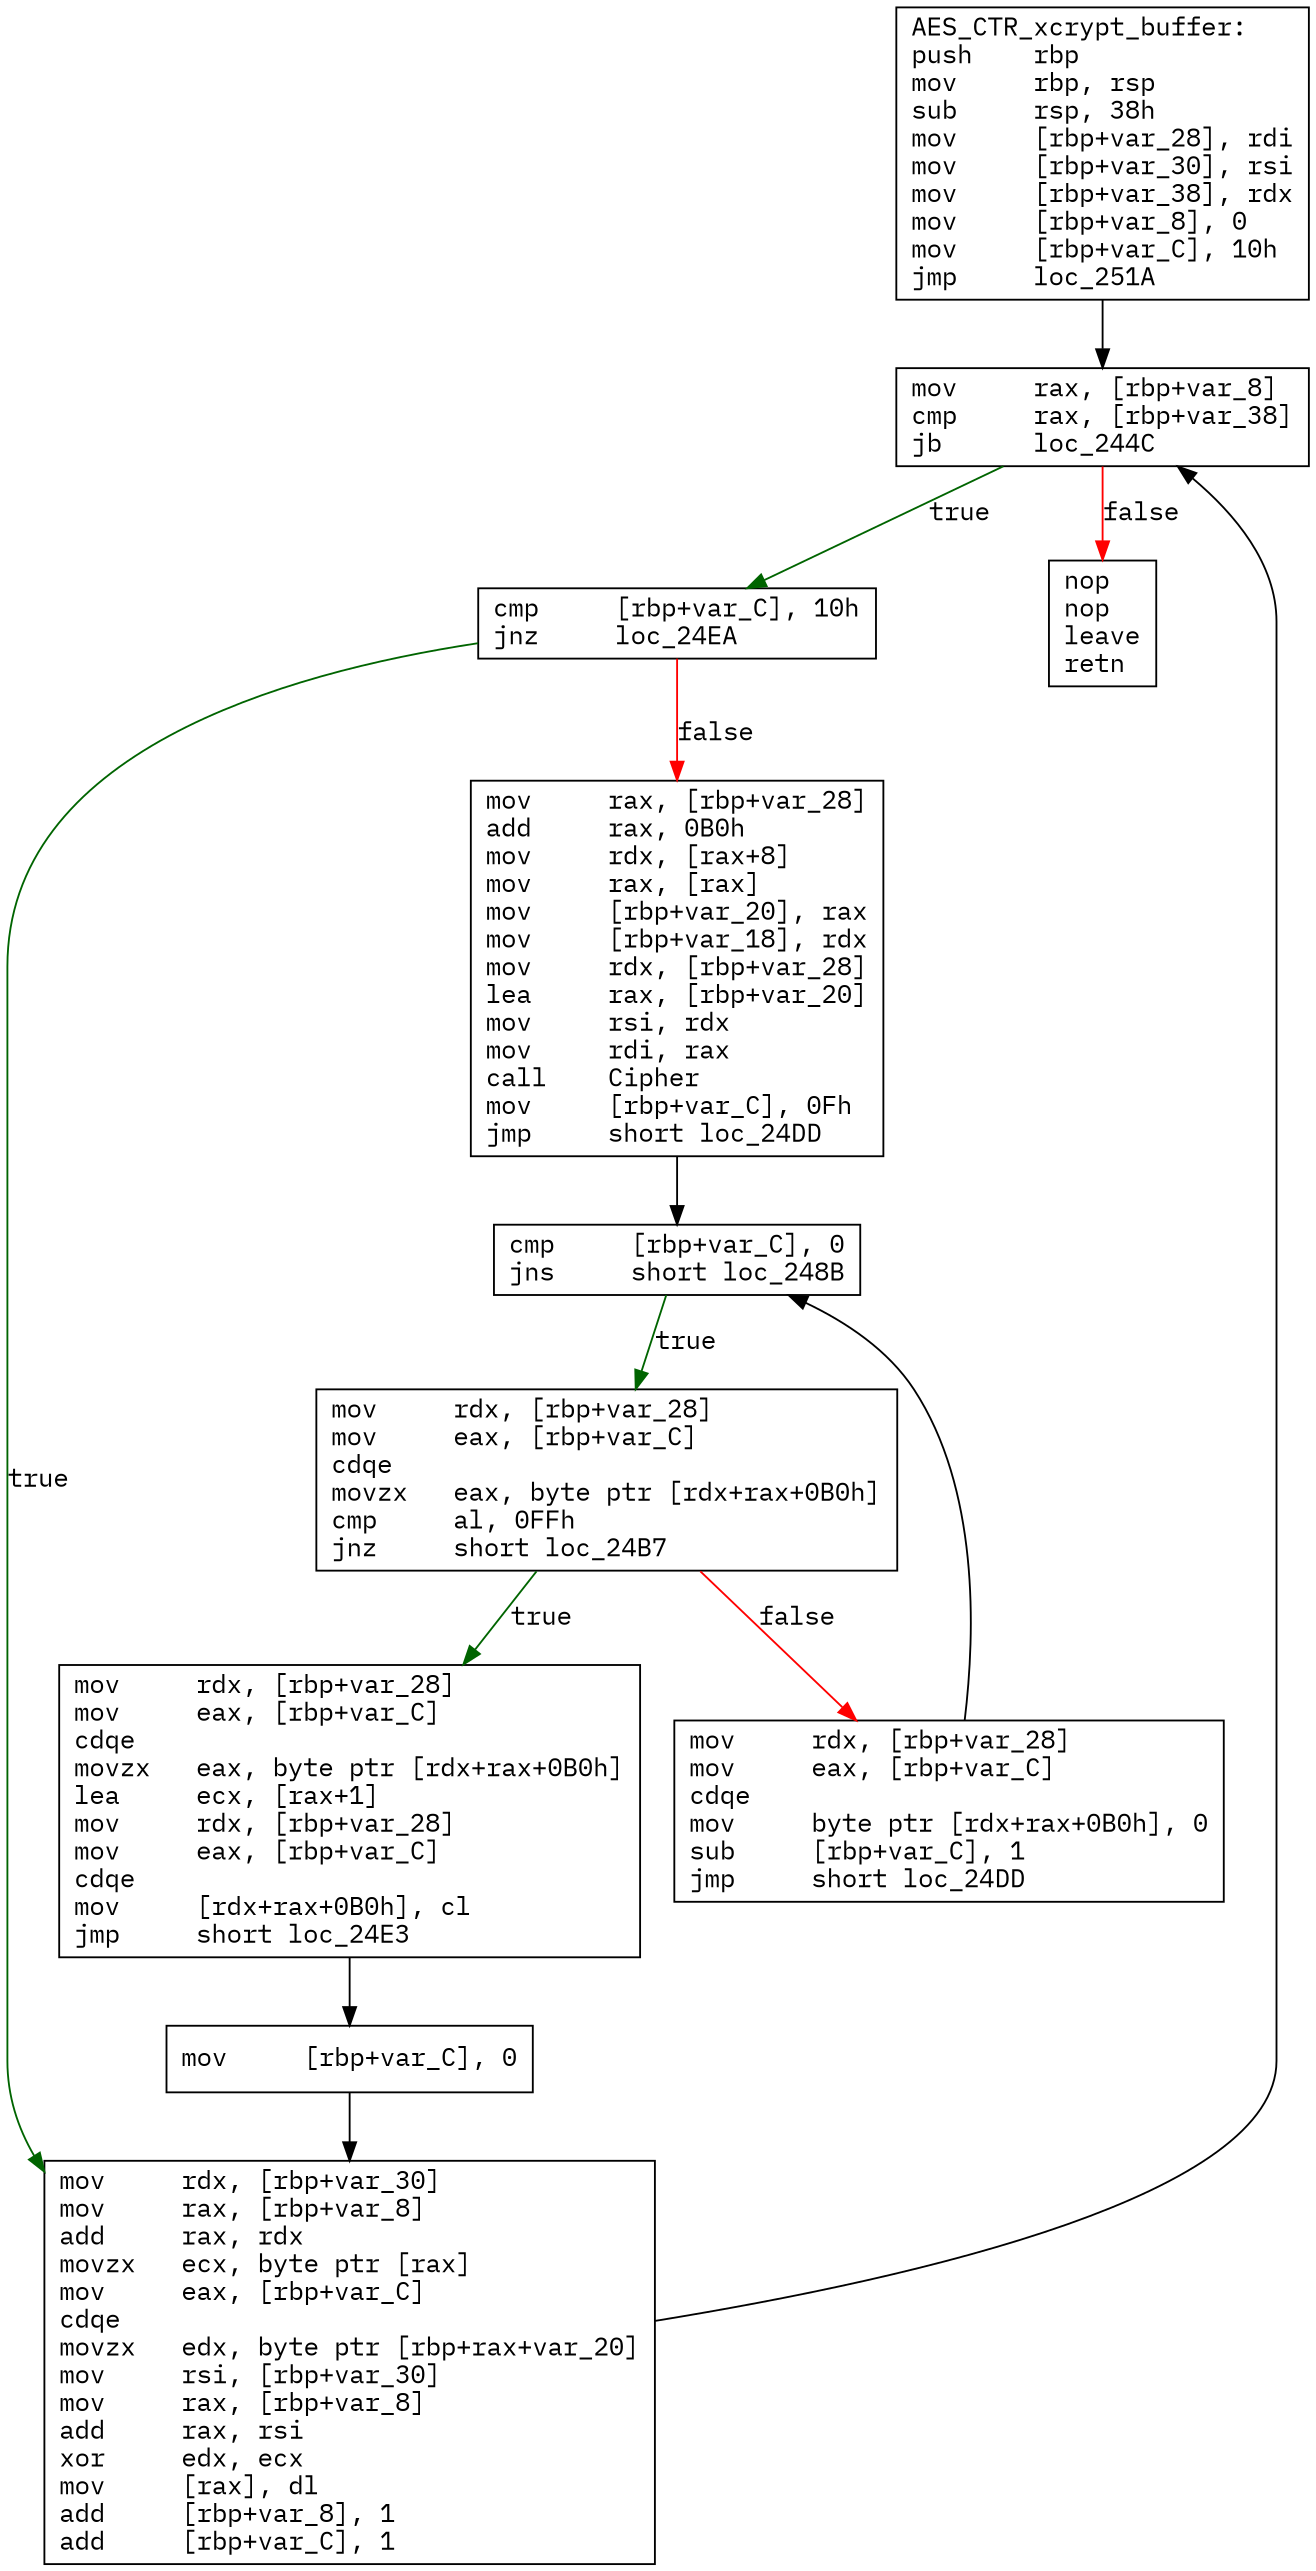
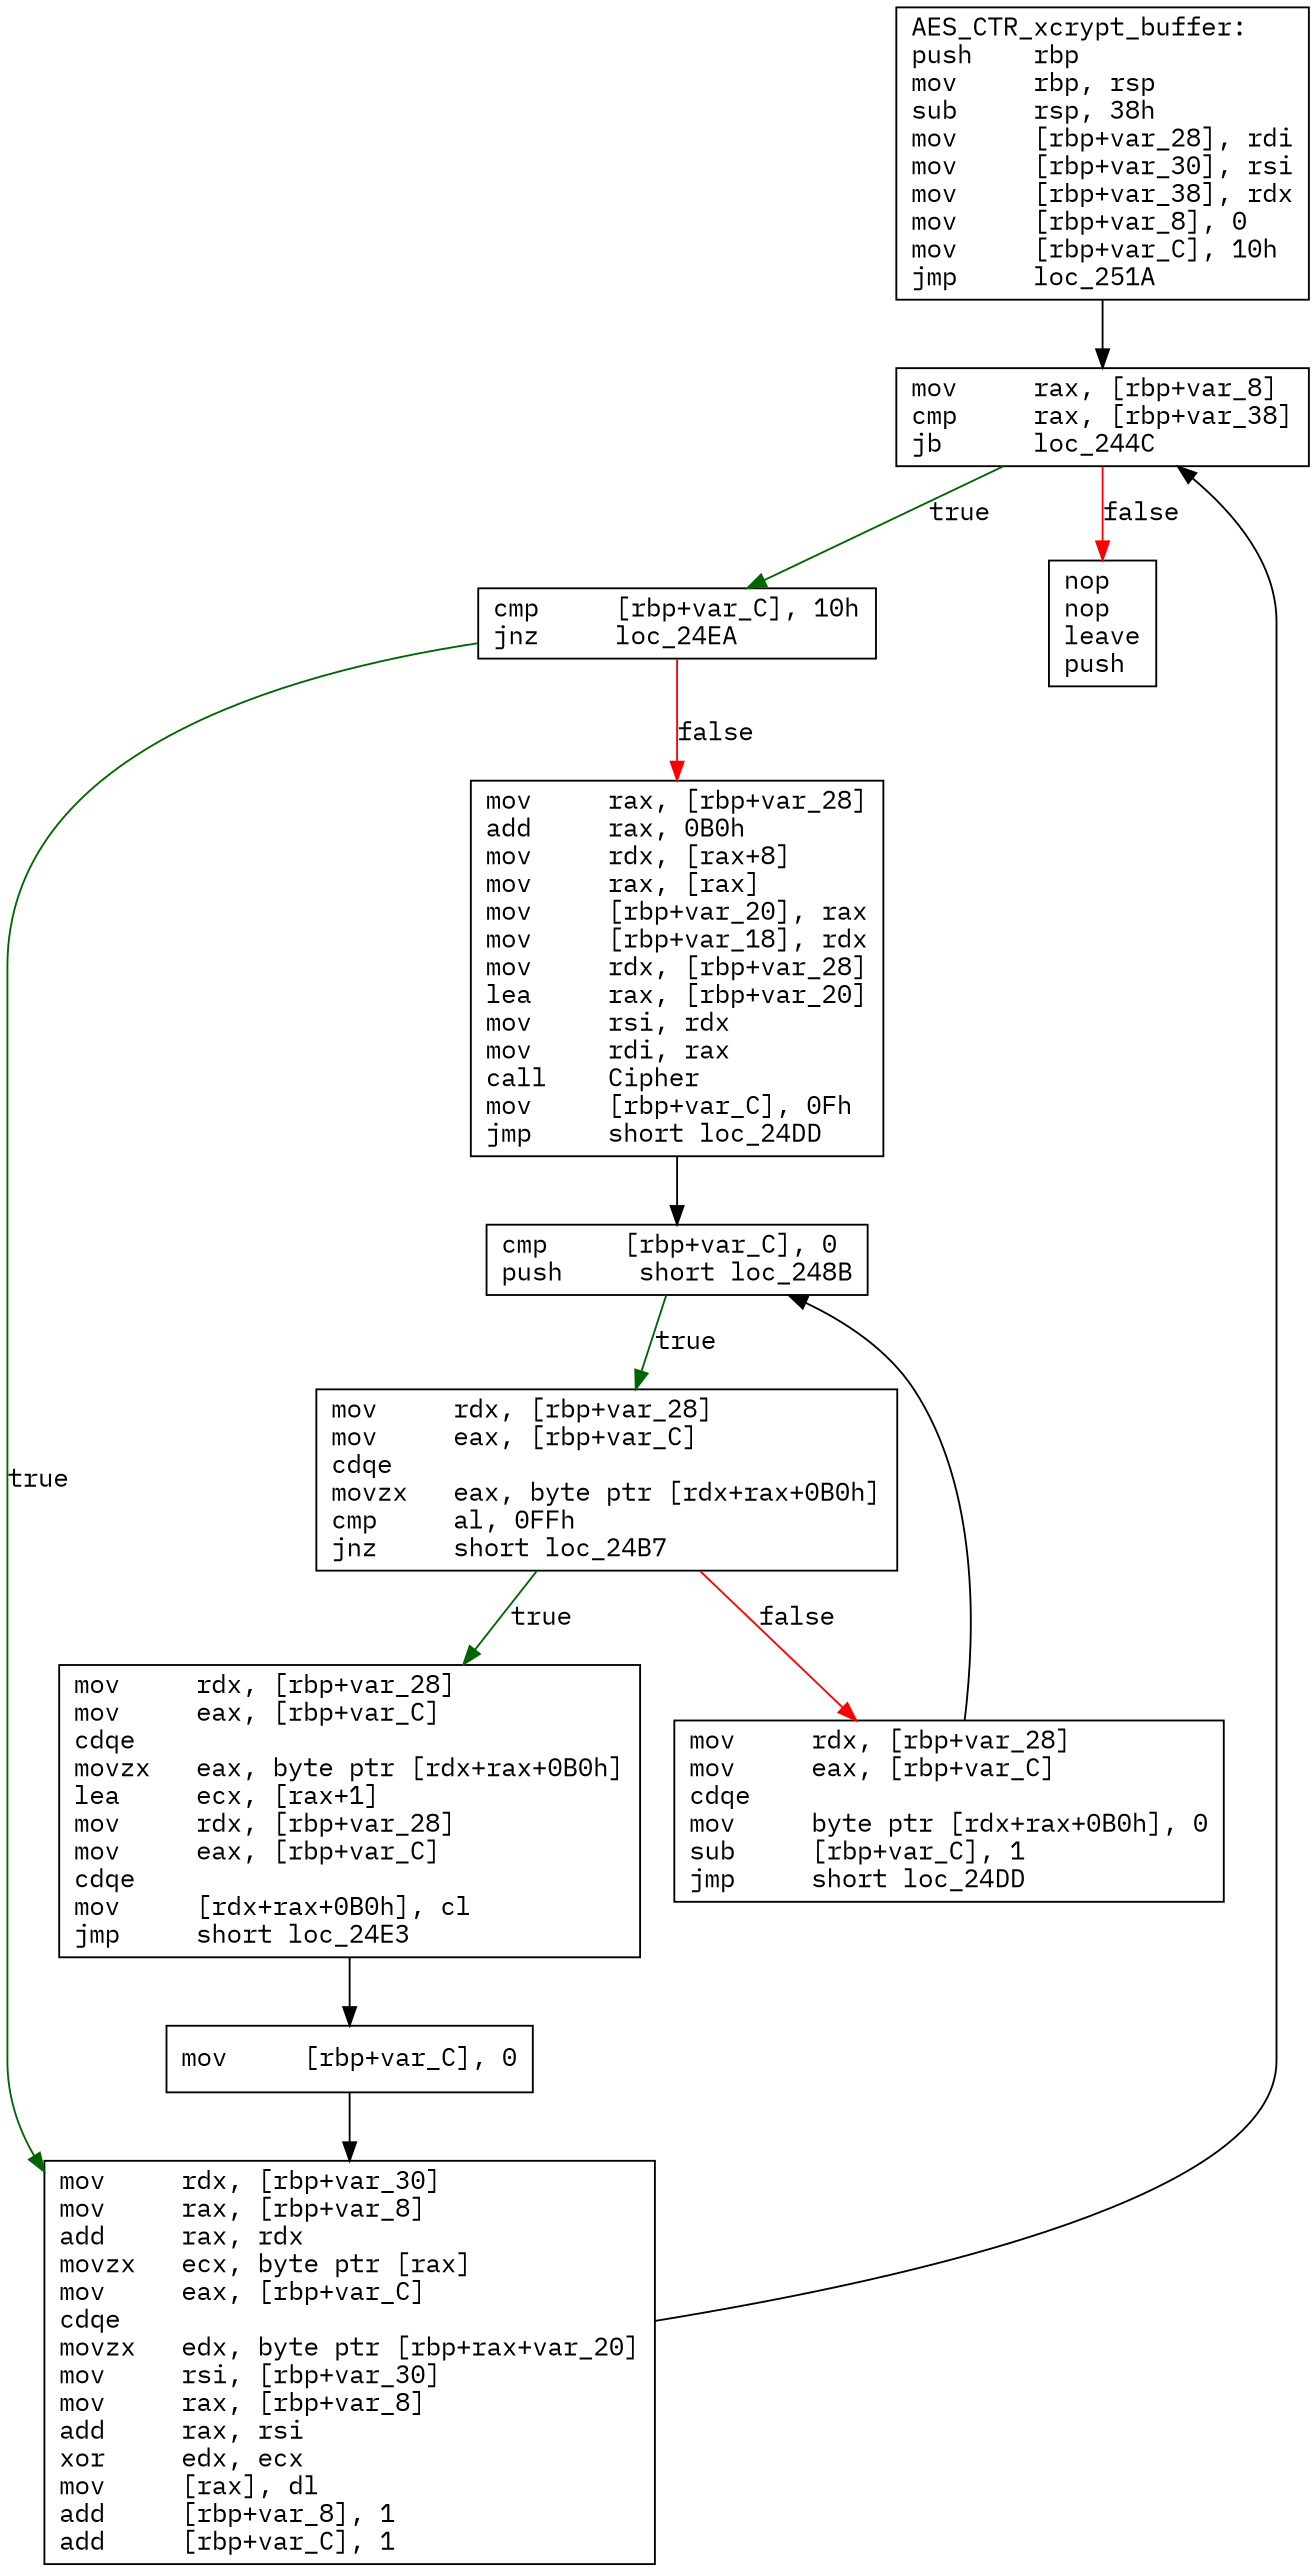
node "nop nop leave retn": label "nop nop leave retn" -> "nop nop leave push"
node "cmp     [rbp+var_C], 0 jns     short loc_248B": label "cmp     [rbp+var_C], 0 jns     short loc_248B" -> "cmp     [rbp+var_C], 0 push     short loc_248B"
